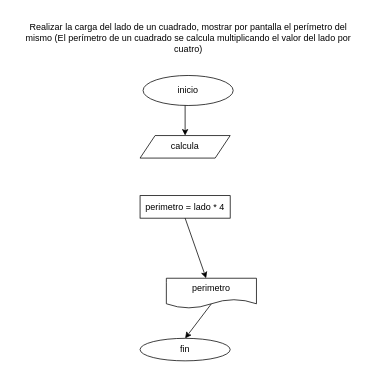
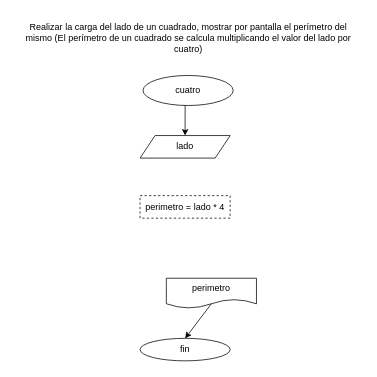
node "inicio": label "inicio" -> "cuatro"
node "calcula": label "calcula" -> "lado"
node "perimetro = lado * 4": style solid -> dashed
edge "perimetro = lado * 4" -> "perimetro": removed
